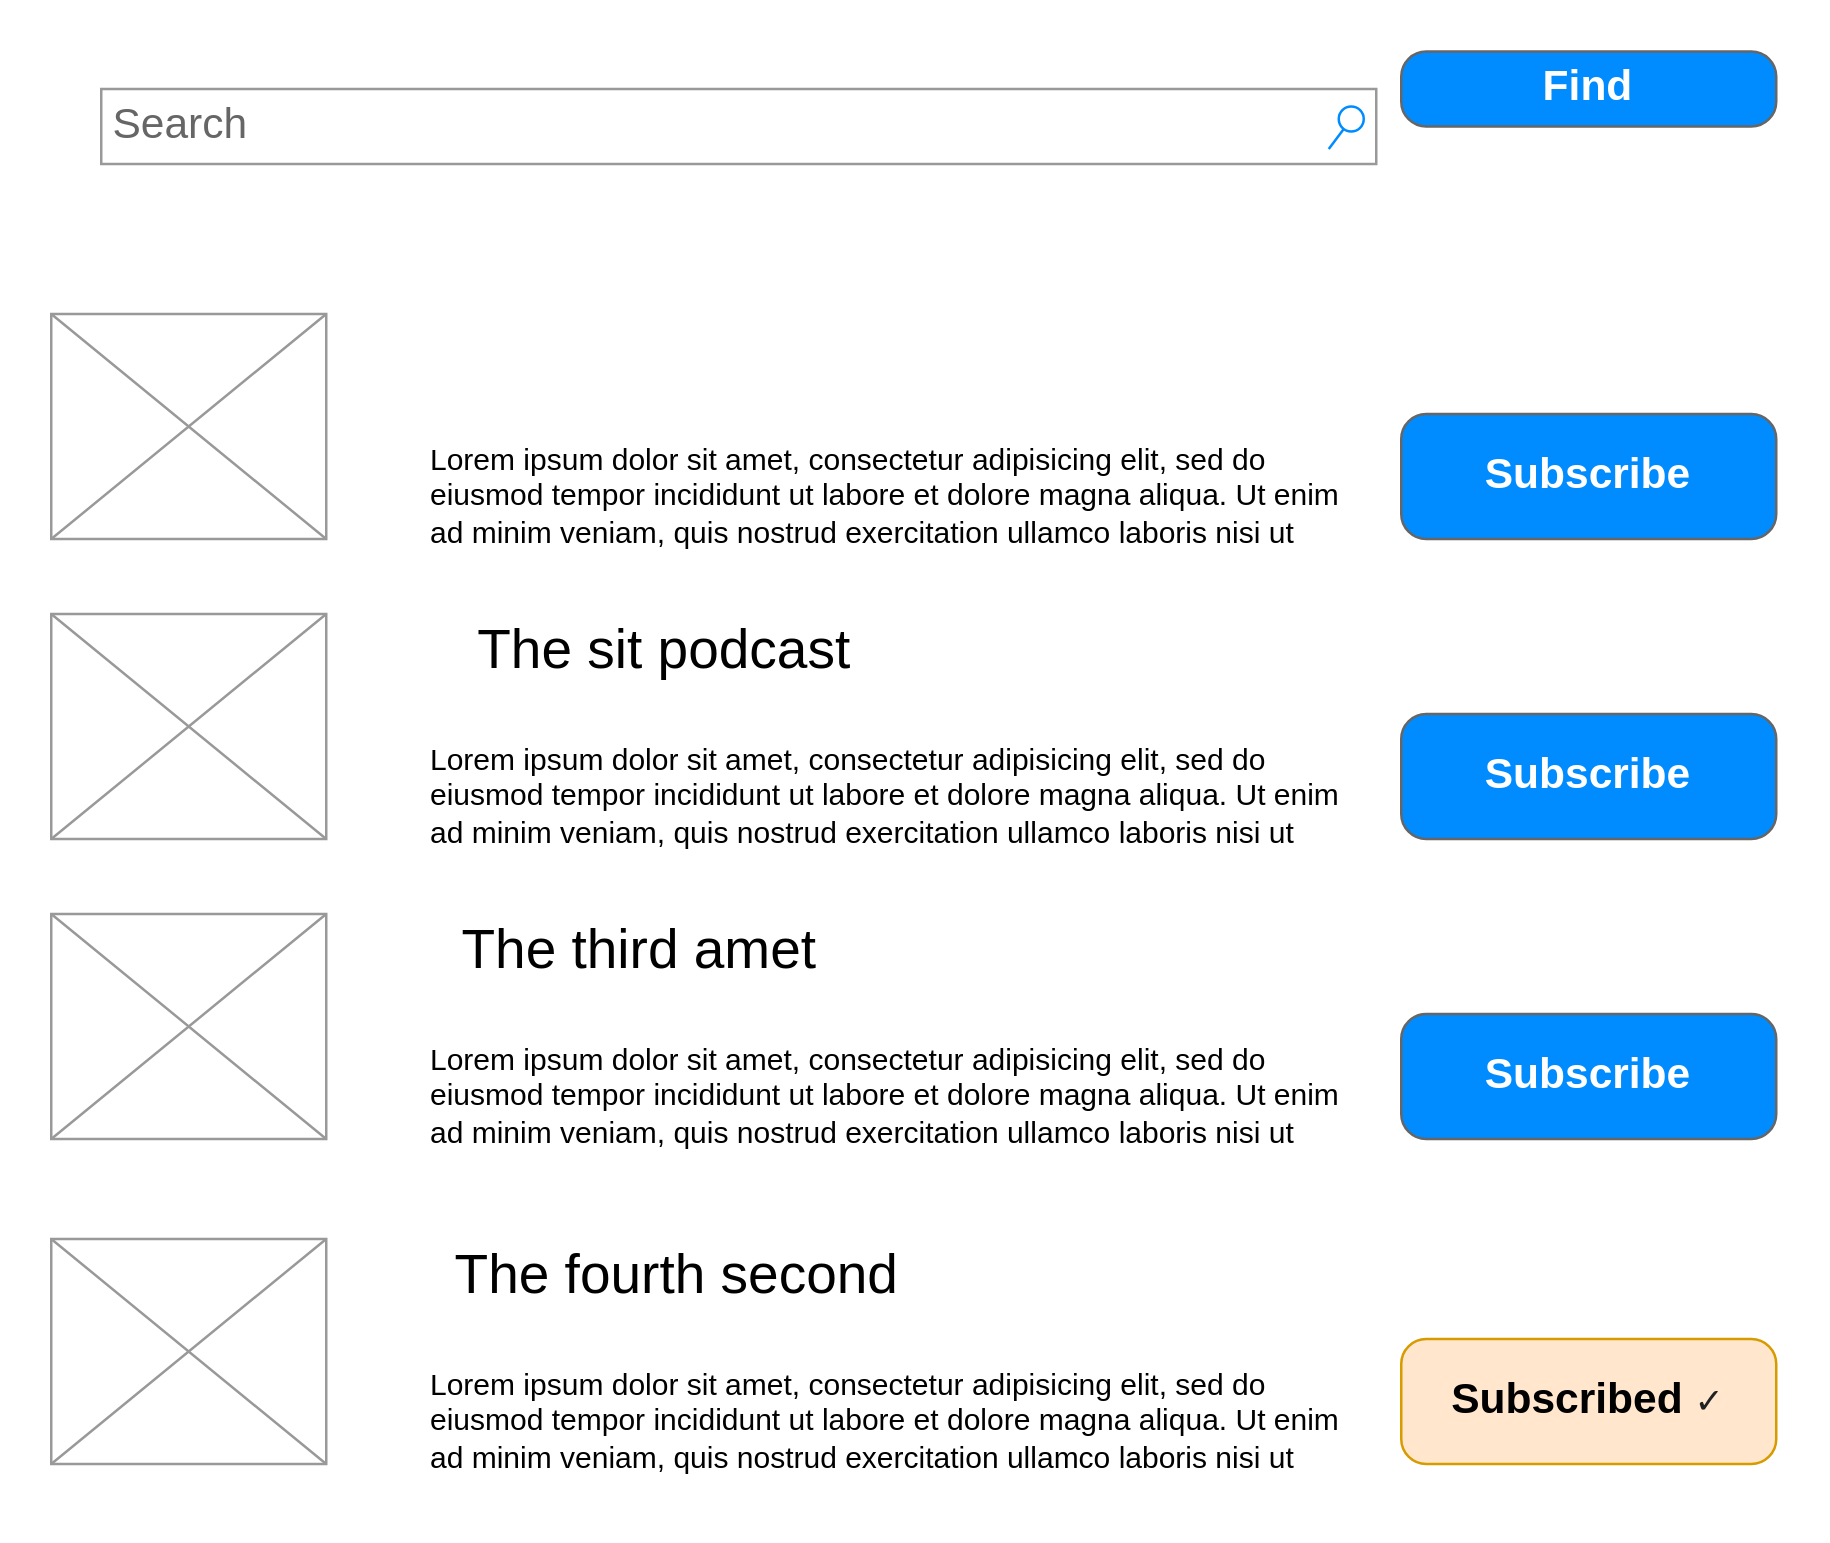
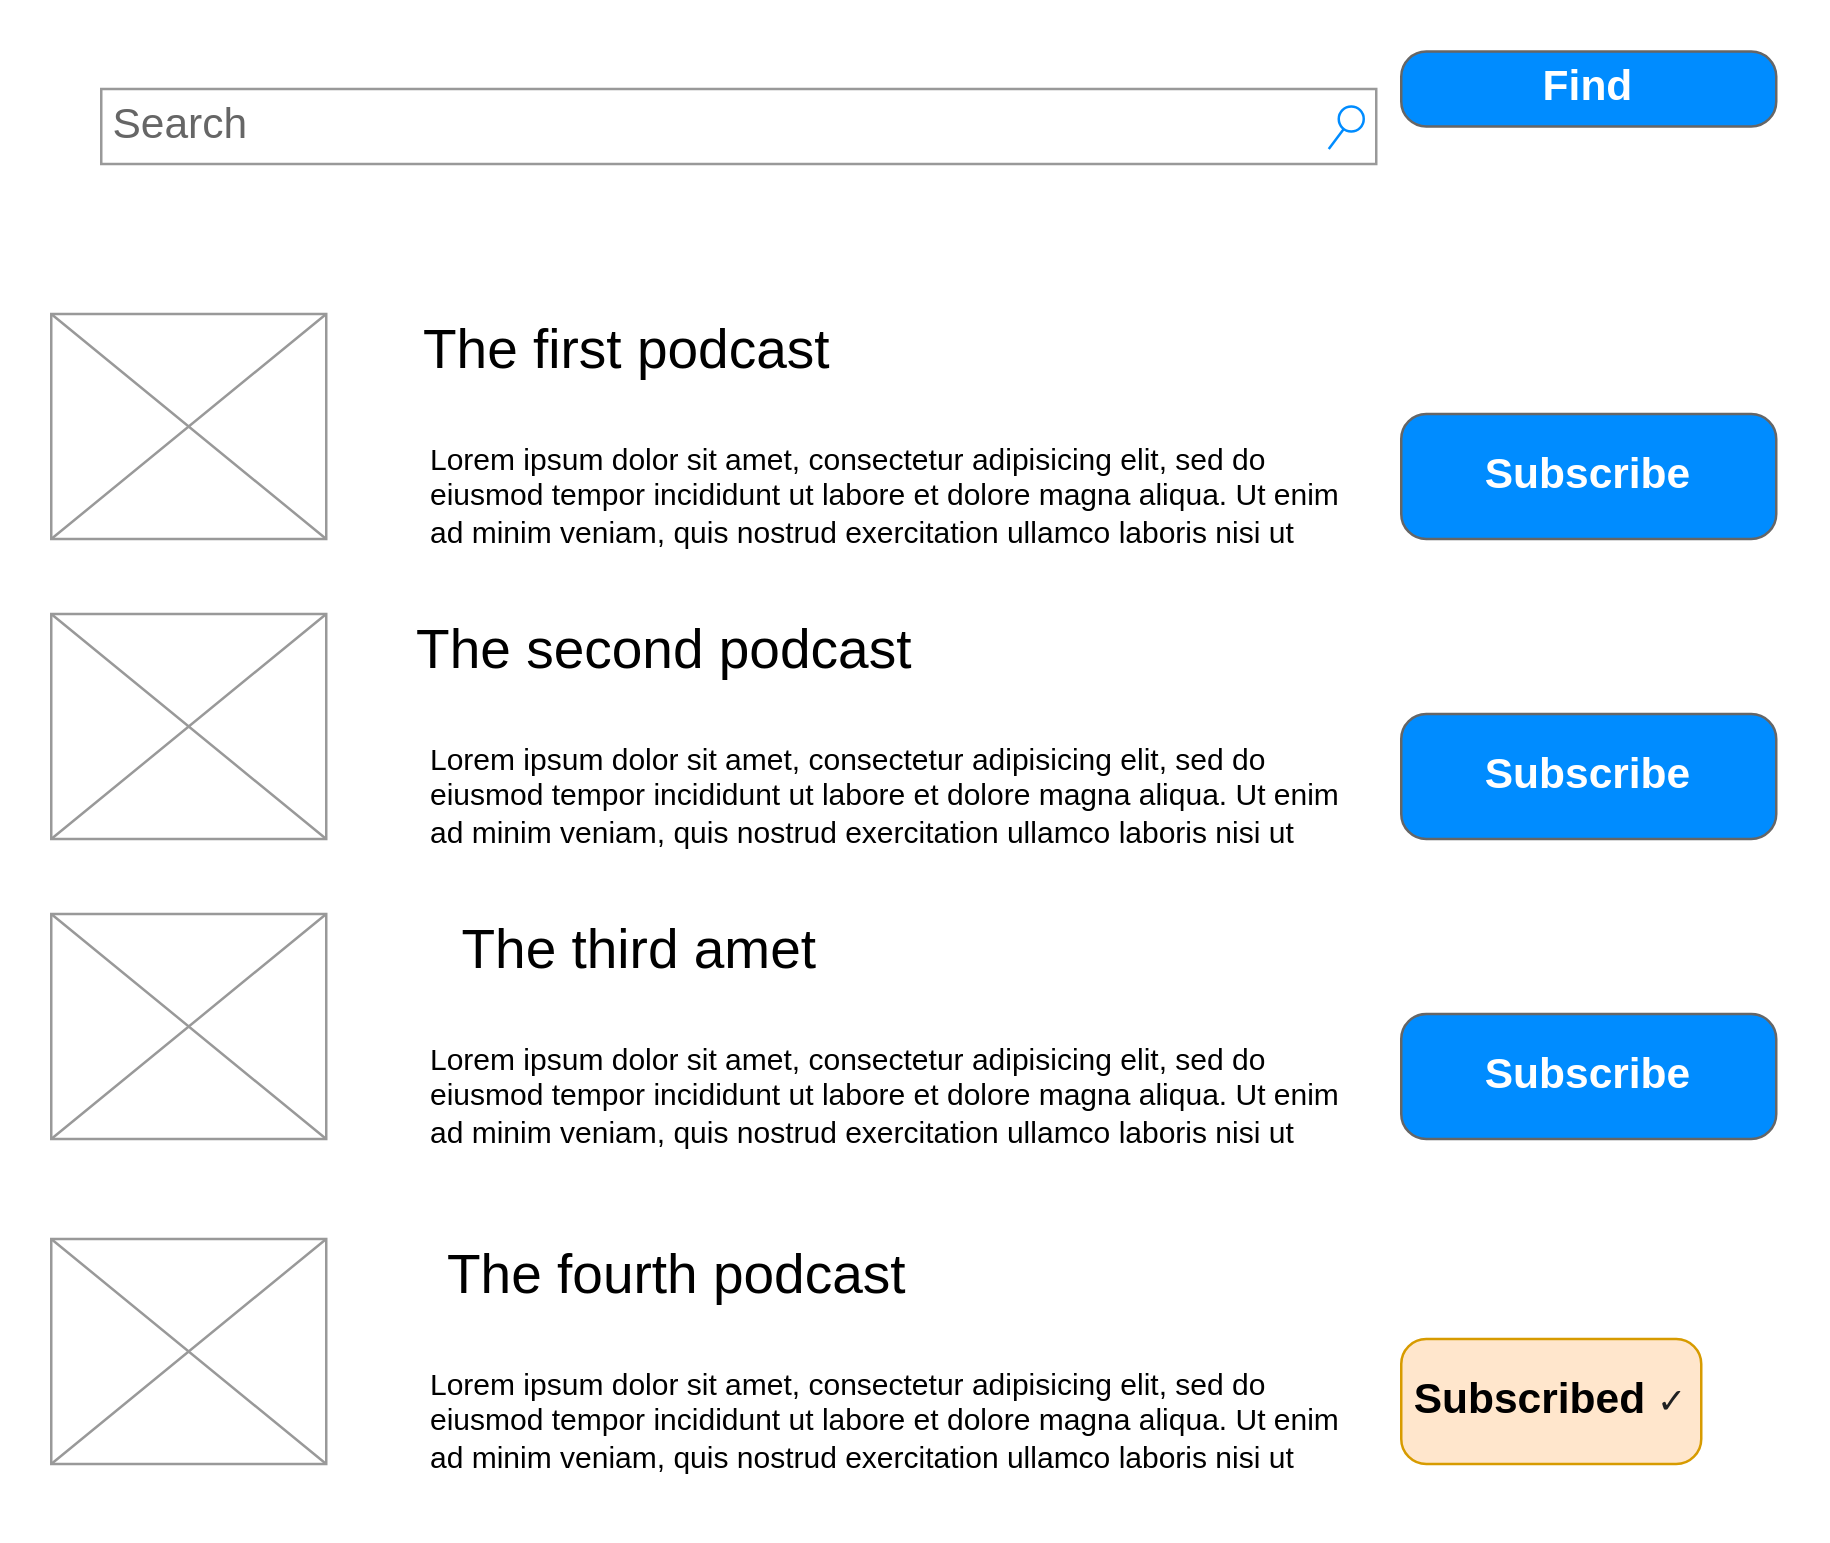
node "The first podcast": added
node "The sit podcast": label "The sit podcast" -> "The second podcast"
node "The fourth second": label "The fourth second" -> "The fourth podcast"
node "Subscribed ✓": size 375x125 -> 300x125
